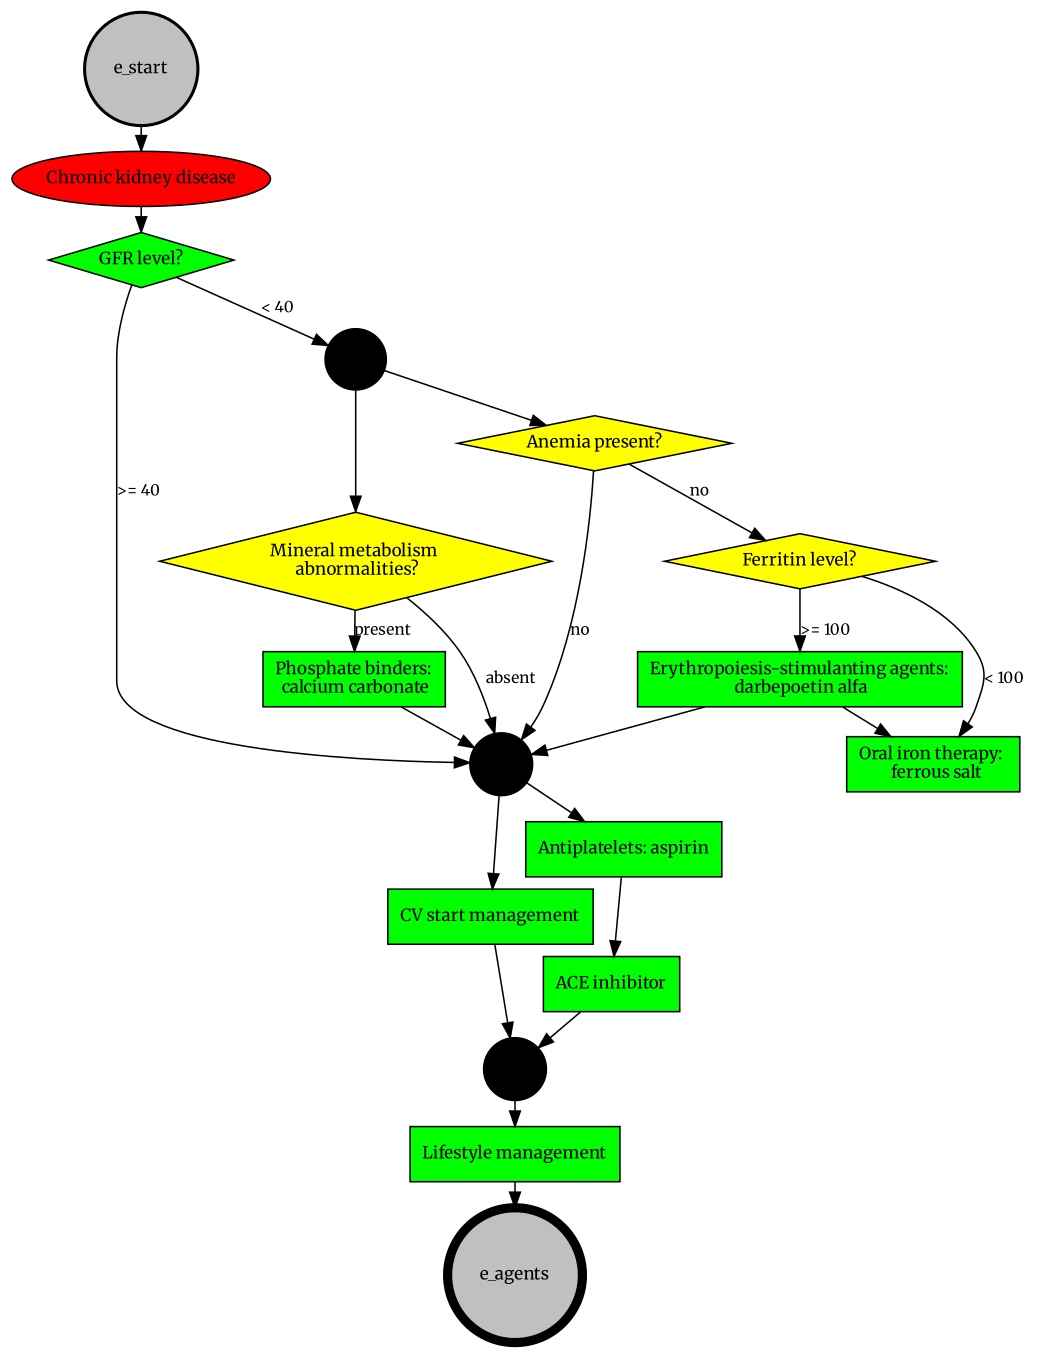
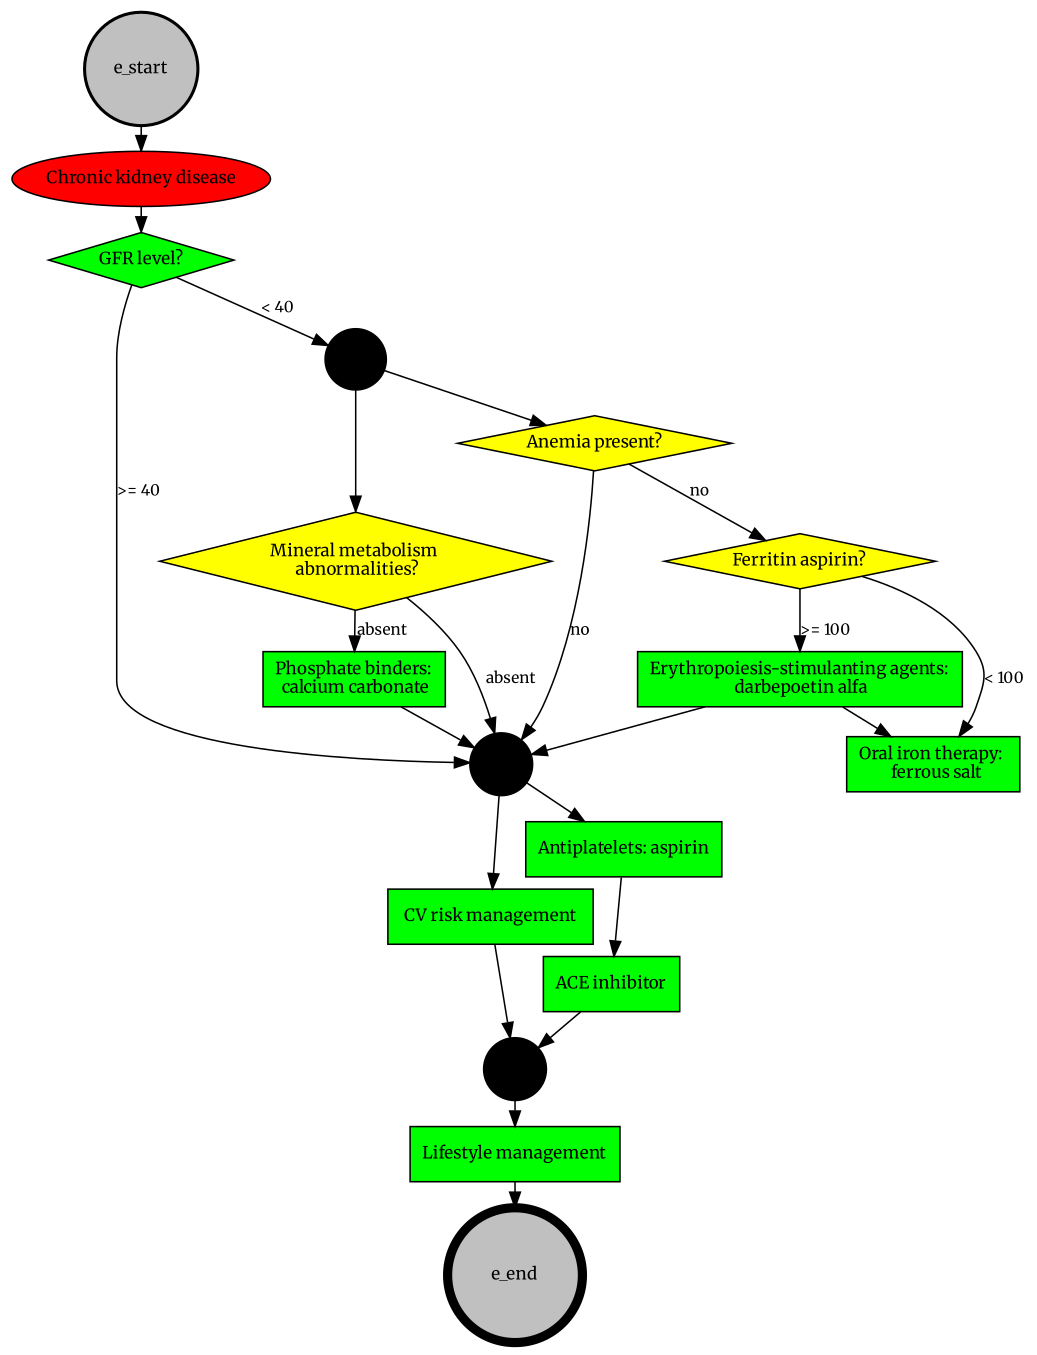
node "Ferritin level?": label "Ferritin level?" -> "Ferritin aspirin?"
edge "Mineral metabolism abnormalities?" -> "Phosphate binders: calcium carbonate": label "present" -> "absent"
node "CV start management": label "CV start management" -> "CV risk management"
node "e_agents": label "e_agents" -> "e_end"
